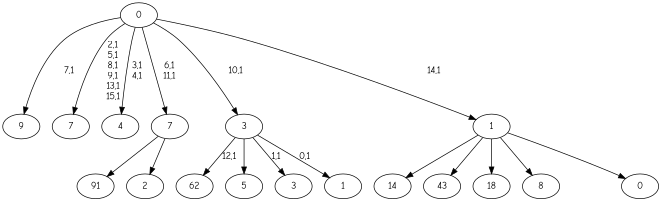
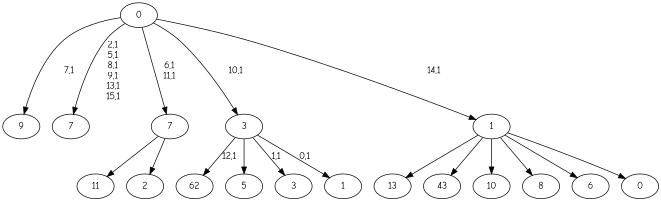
node "4": removed
node "91": label "91" -> "11"
node "14": label "14" -> "13"
node "18": label "18" -> "10"
node "6": added
